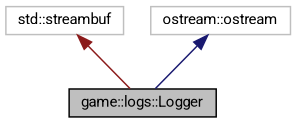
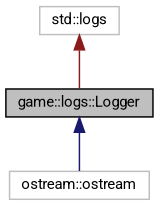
node "std::streambuf": label "std::streambuf" -> "std::logs"
edge "game::logs::Logger" -> "ostream::ostream": reversed
